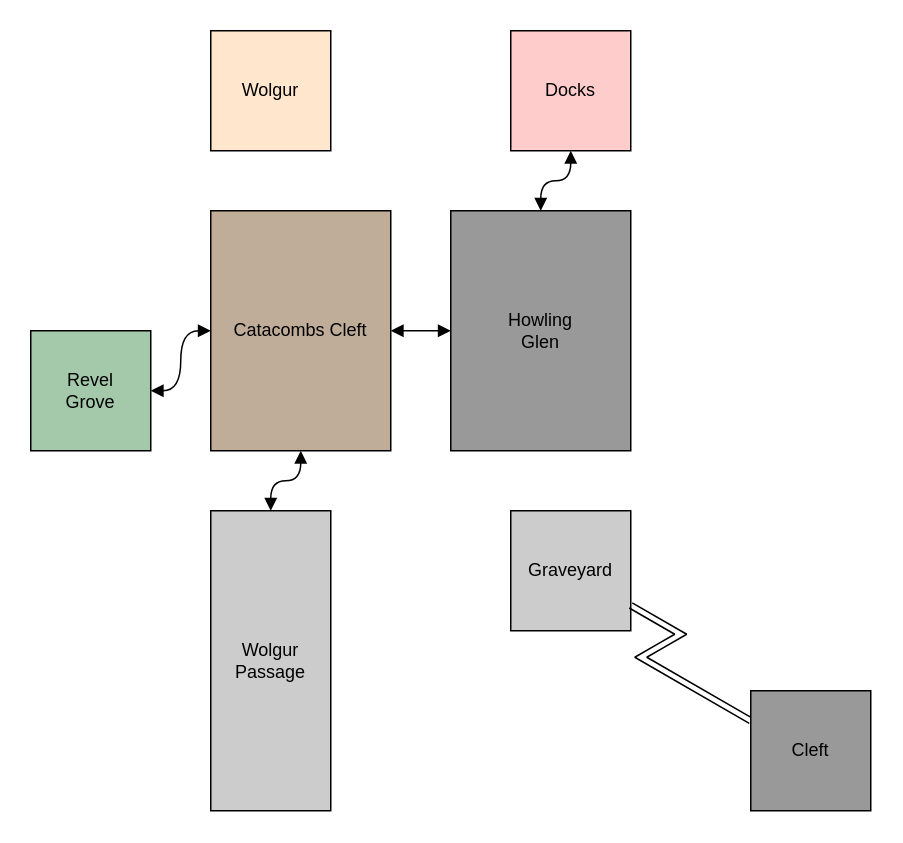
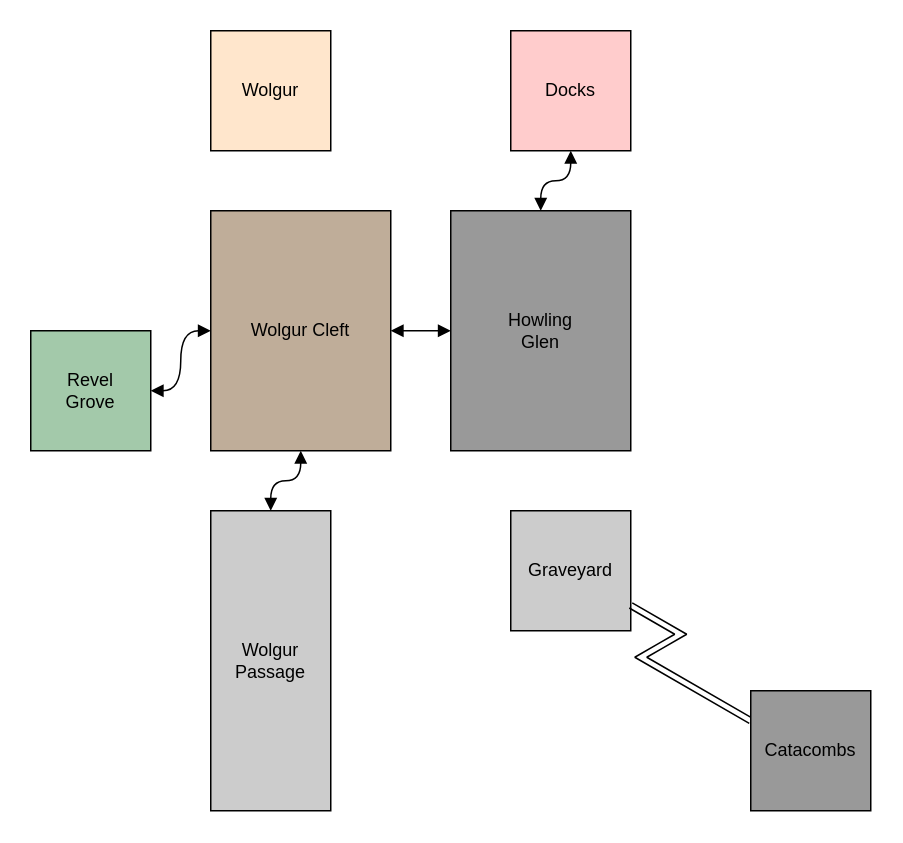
node "Catacombs Cleft": label "Catacombs Cleft" -> "Wolgur Cleft"
node "Cleft": label "Cleft" -> "Catacombs"
